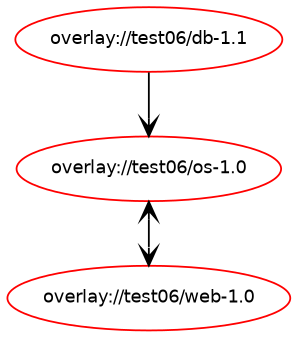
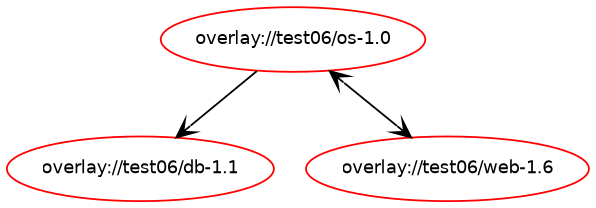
edge "overlay://test06/db-1.1" -> "overlay://test06/os-1.0": reversed
node "overlay://test06/web-1.0": label "overlay://test06/web-1.0" -> "overlay://test06/web-1.6"
